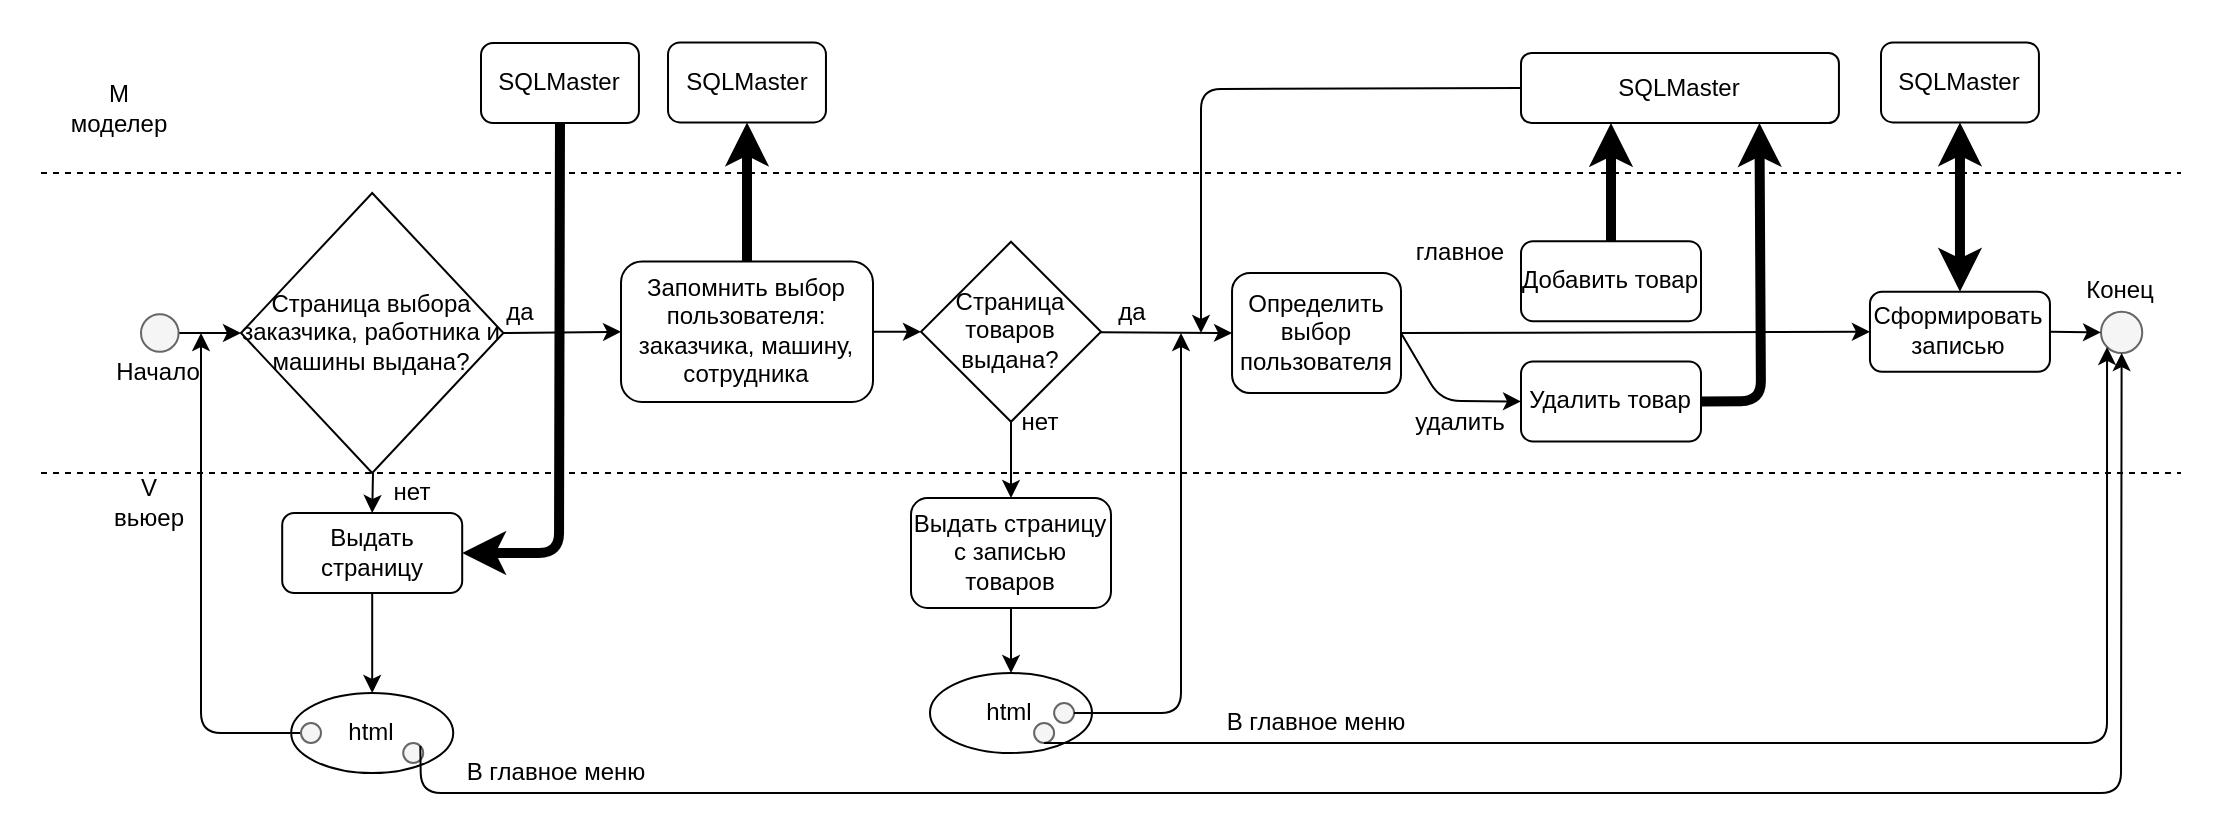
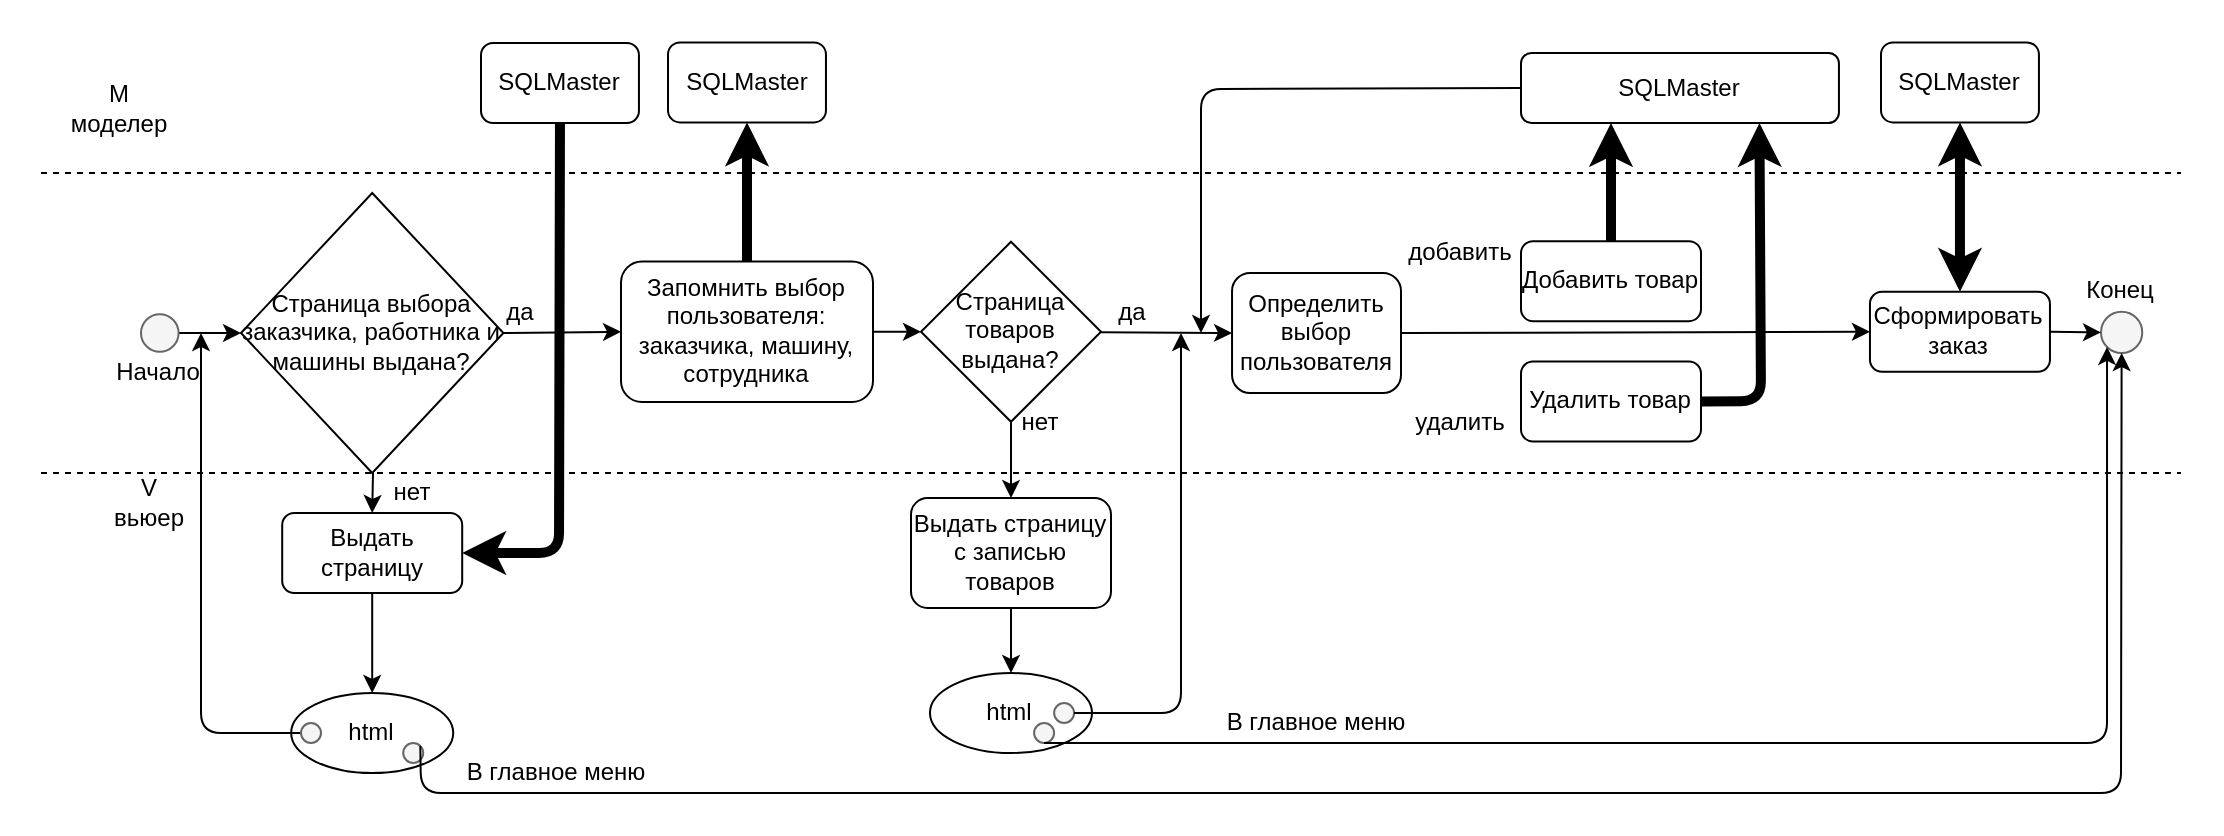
node "главное": label "главное" -> "добавить"
node "Сформировать записью": label "Сформировать записью" -> "Сформировать заказ"
edge "Определить выбор пользователя" -> "Удалить товар": removed
